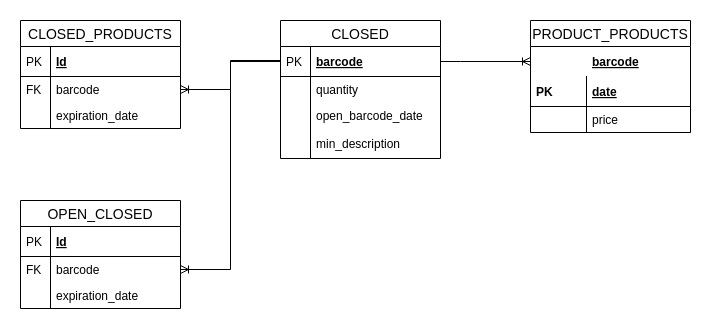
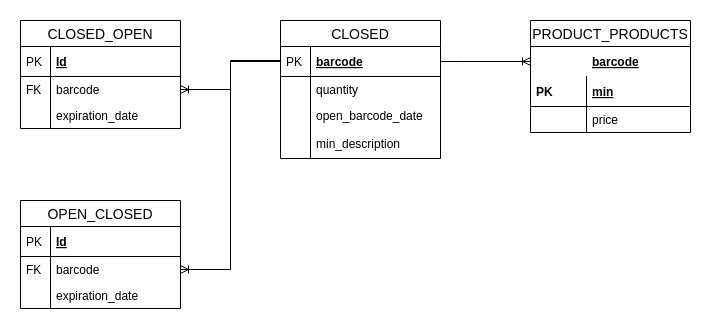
node "CLOSED_PRODUCTS": label "CLOSED_PRODUCTS" -> "CLOSED_OPEN"
node "date": label "date" -> "min"
